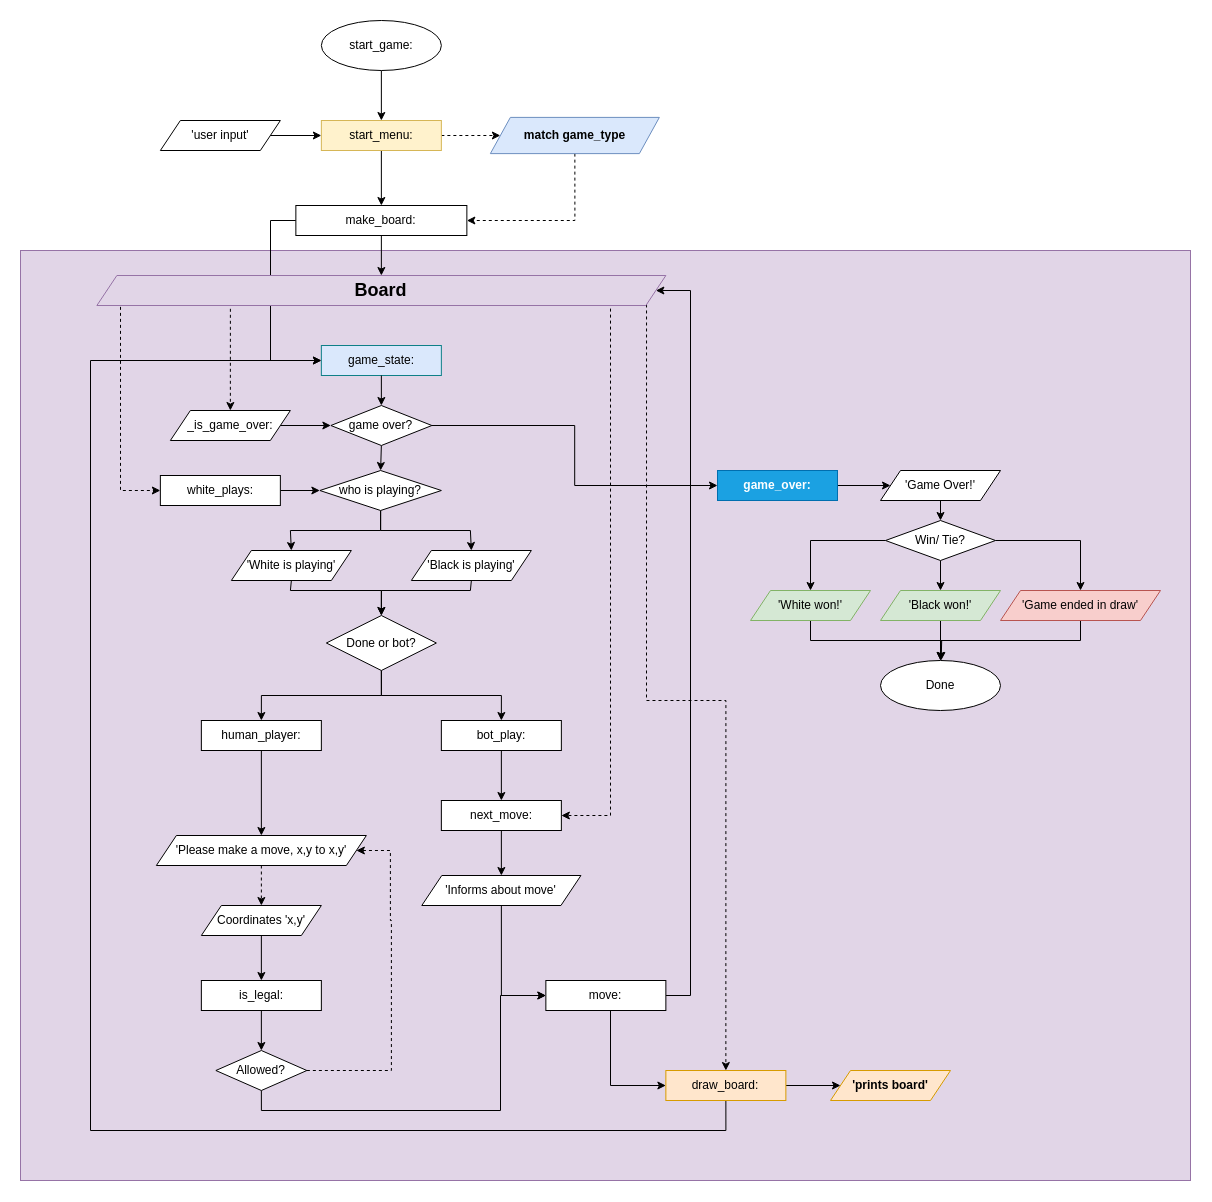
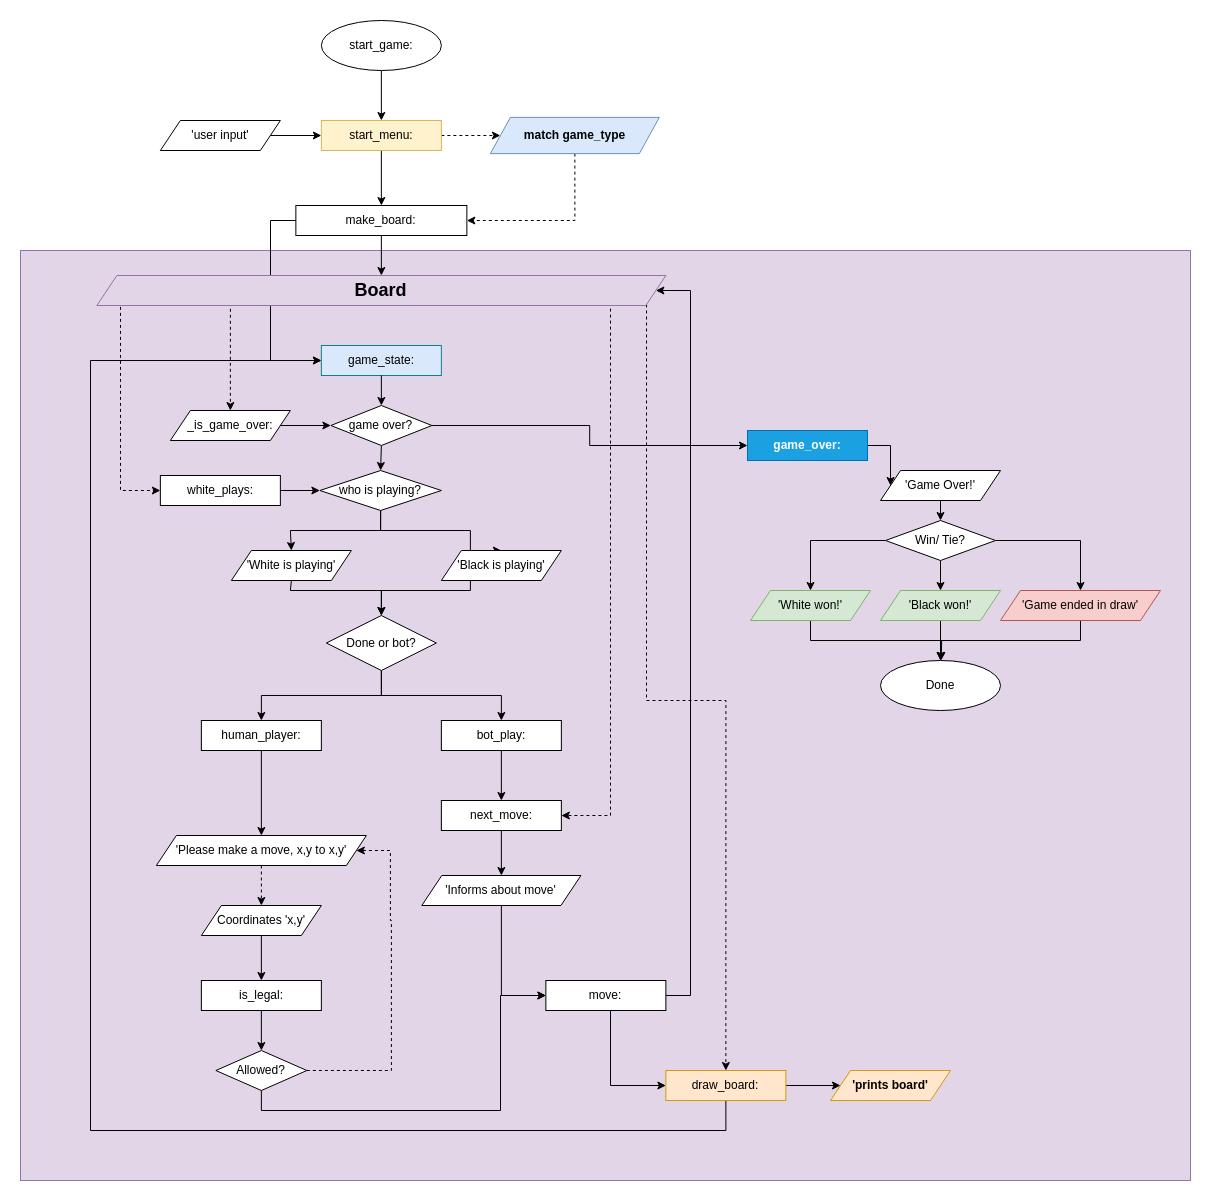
node "game_over:": moved (778, 486) -> (808, 446)
node "'Black is playing'": moved (471, 566) -> (501, 566)
